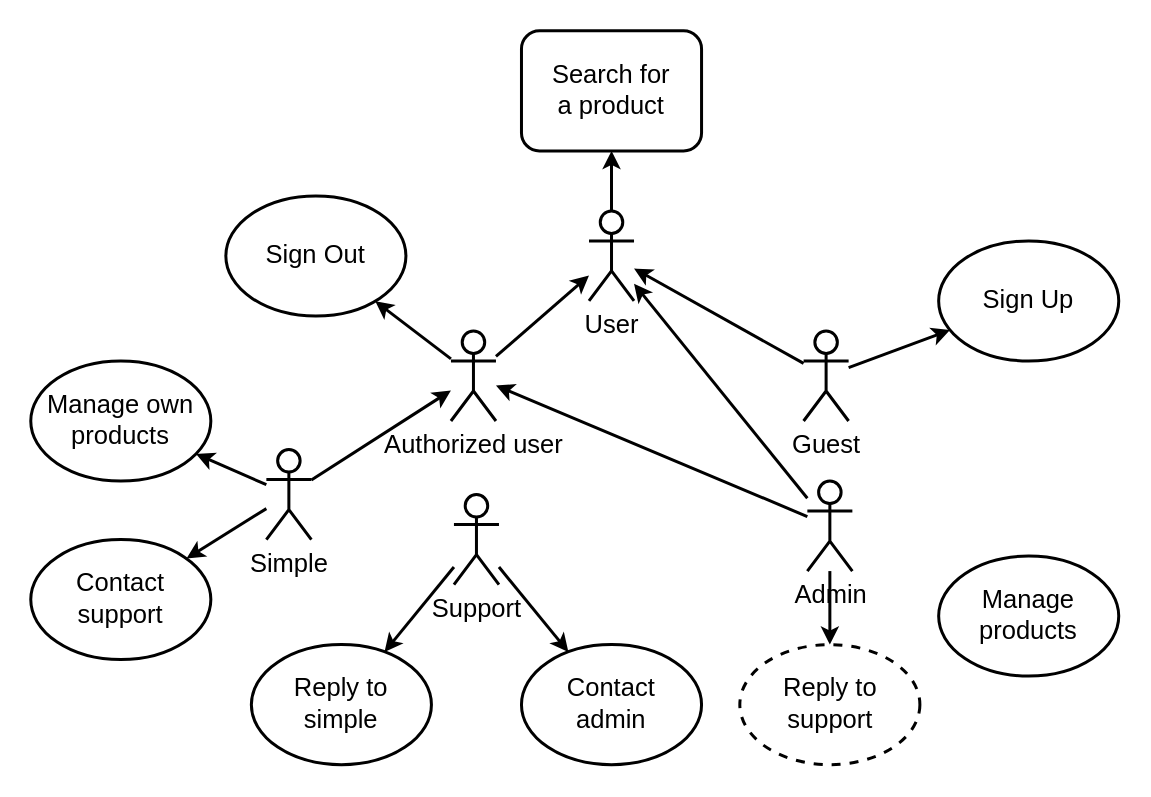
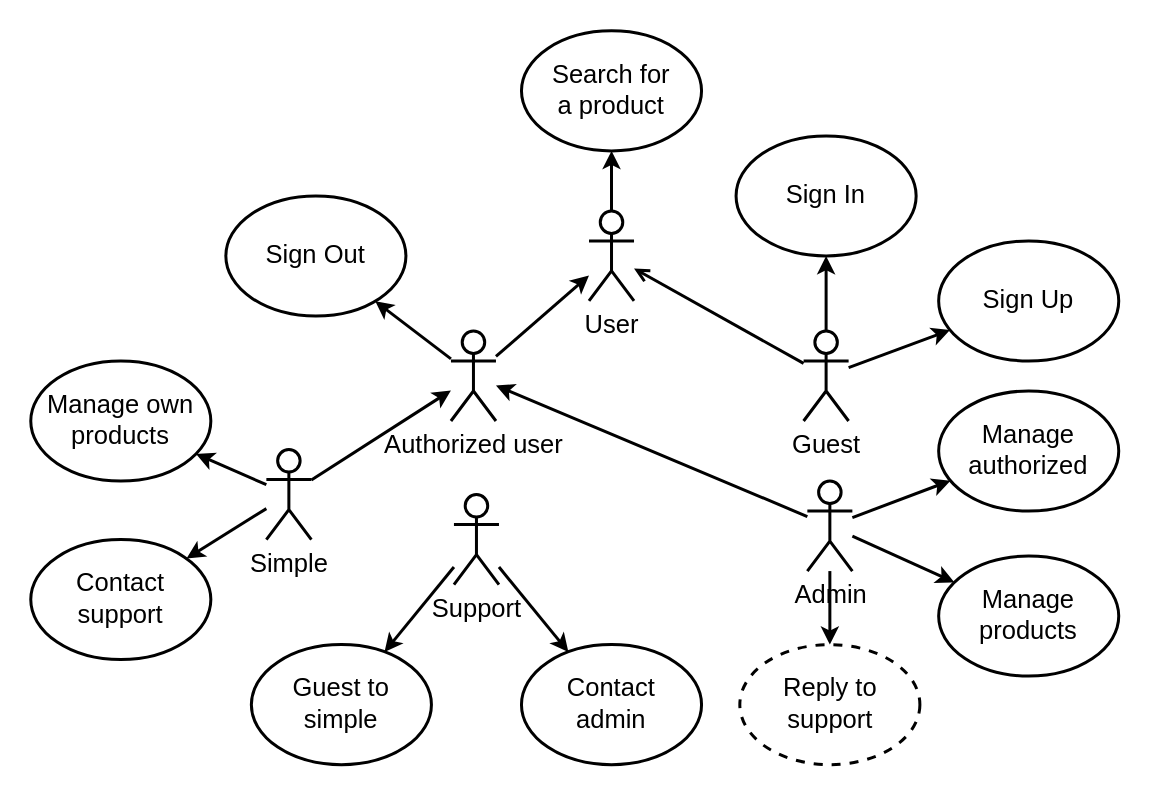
node "Search for a product": shape rounded rectangle -> ellipse
node "Sign In": added
edge "Guest" -> "User": arrowhead classic -> open
edge "Guest" -> "Sign In": added
edge "Admin" -> "User": now "Admin" -> "Manage products"
node "Manage authorized": added
edge "Admin" -> "Manage authorized": added
node "Reply to simple": label "Reply to simple" -> "Guest to simple"
